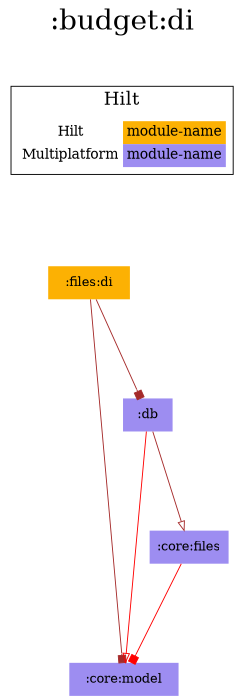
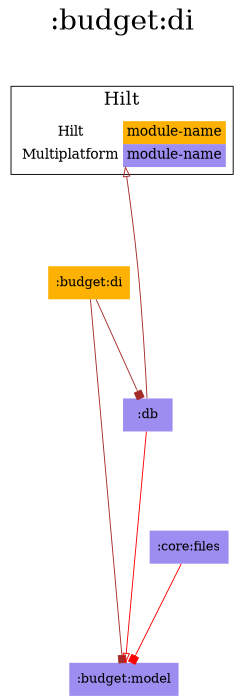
node ":files:di": label ":files:di" -> ":budget:di"
edge ":db" -> ":core:files": now ":db" -> "Hilt"
node ":core:model": label ":core:model" -> ":budget:model"
